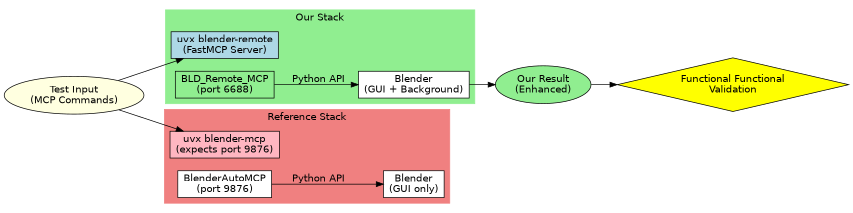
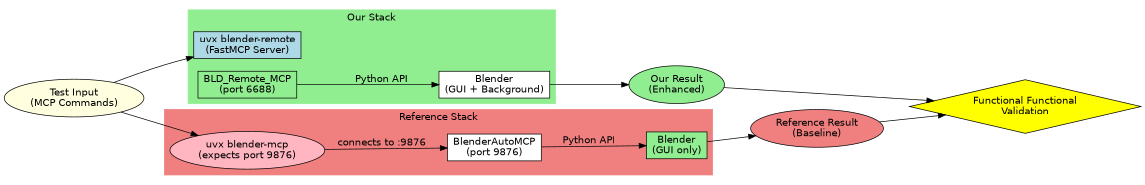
node "Reference Result (Baseline)": added
node "uvx blender-mcp (expects port 9876)": shape box -> ellipse
edge "uvx blender-mcp (expects port 9876)" -> "BlenderAutoMCP (port 9876)": added, label "connects to :9876"
node "Blender (GUI only)": fillcolor white -> lightgreen
